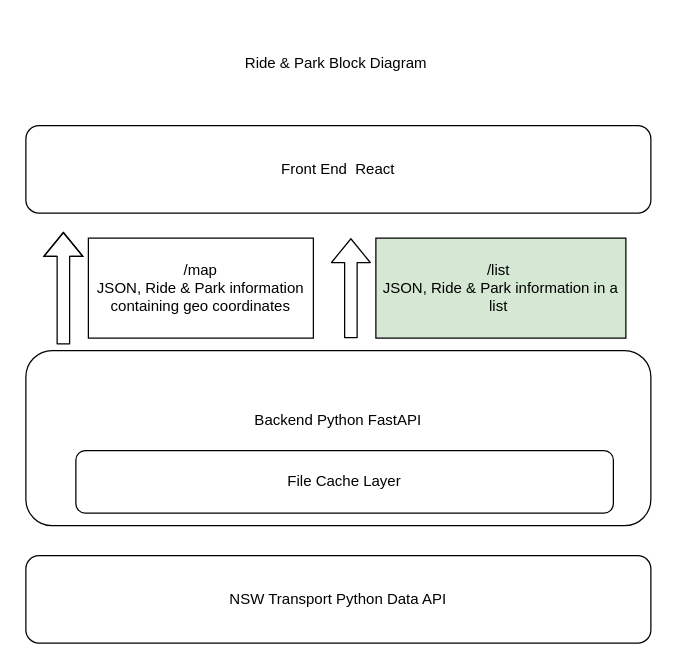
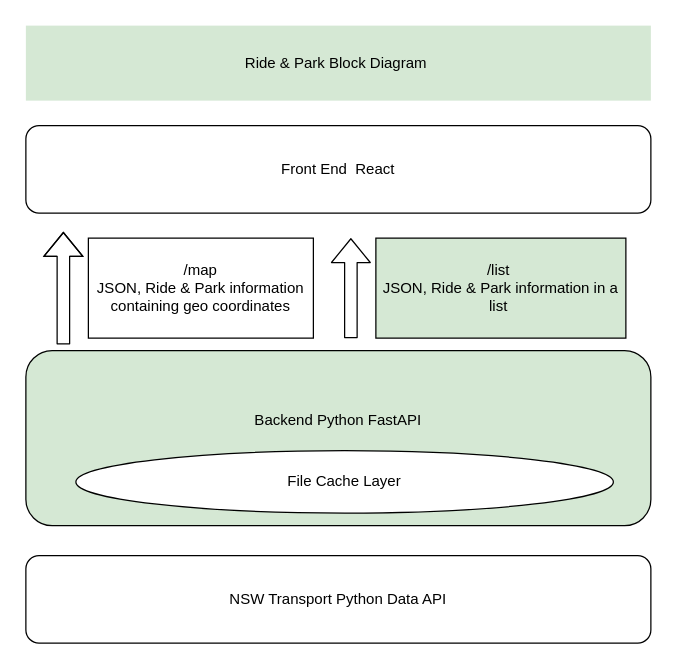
node "Ride & Park Block Diagram": fillcolor #ffffff -> #d5e8d4
node "Backend Python FastAPI": fillcolor #ffffff -> #d5e8d4
node "File Cache Layer": shape rounded rectangle -> ellipse
